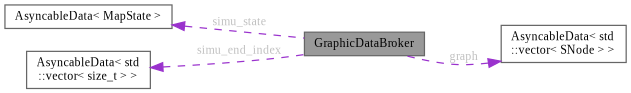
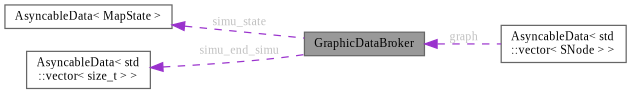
edge "GraphicDataBroker" -> "AsyncableData< std ::vector< size_t > >": label " simu_end_index" -> " simu_end_simu"
edge "GraphicDataBroker" -> "AsyncableData< std ::vector< SNode > >": reversed
